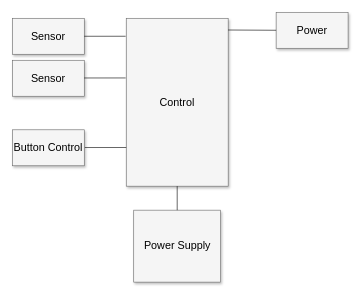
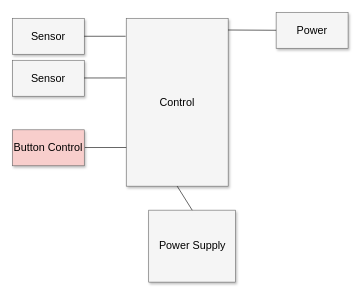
node "Button Control": fillcolor #f5f5f5 -> #f8cecc
node "Power Supply": moved (177, 246) -> (192, 246)
